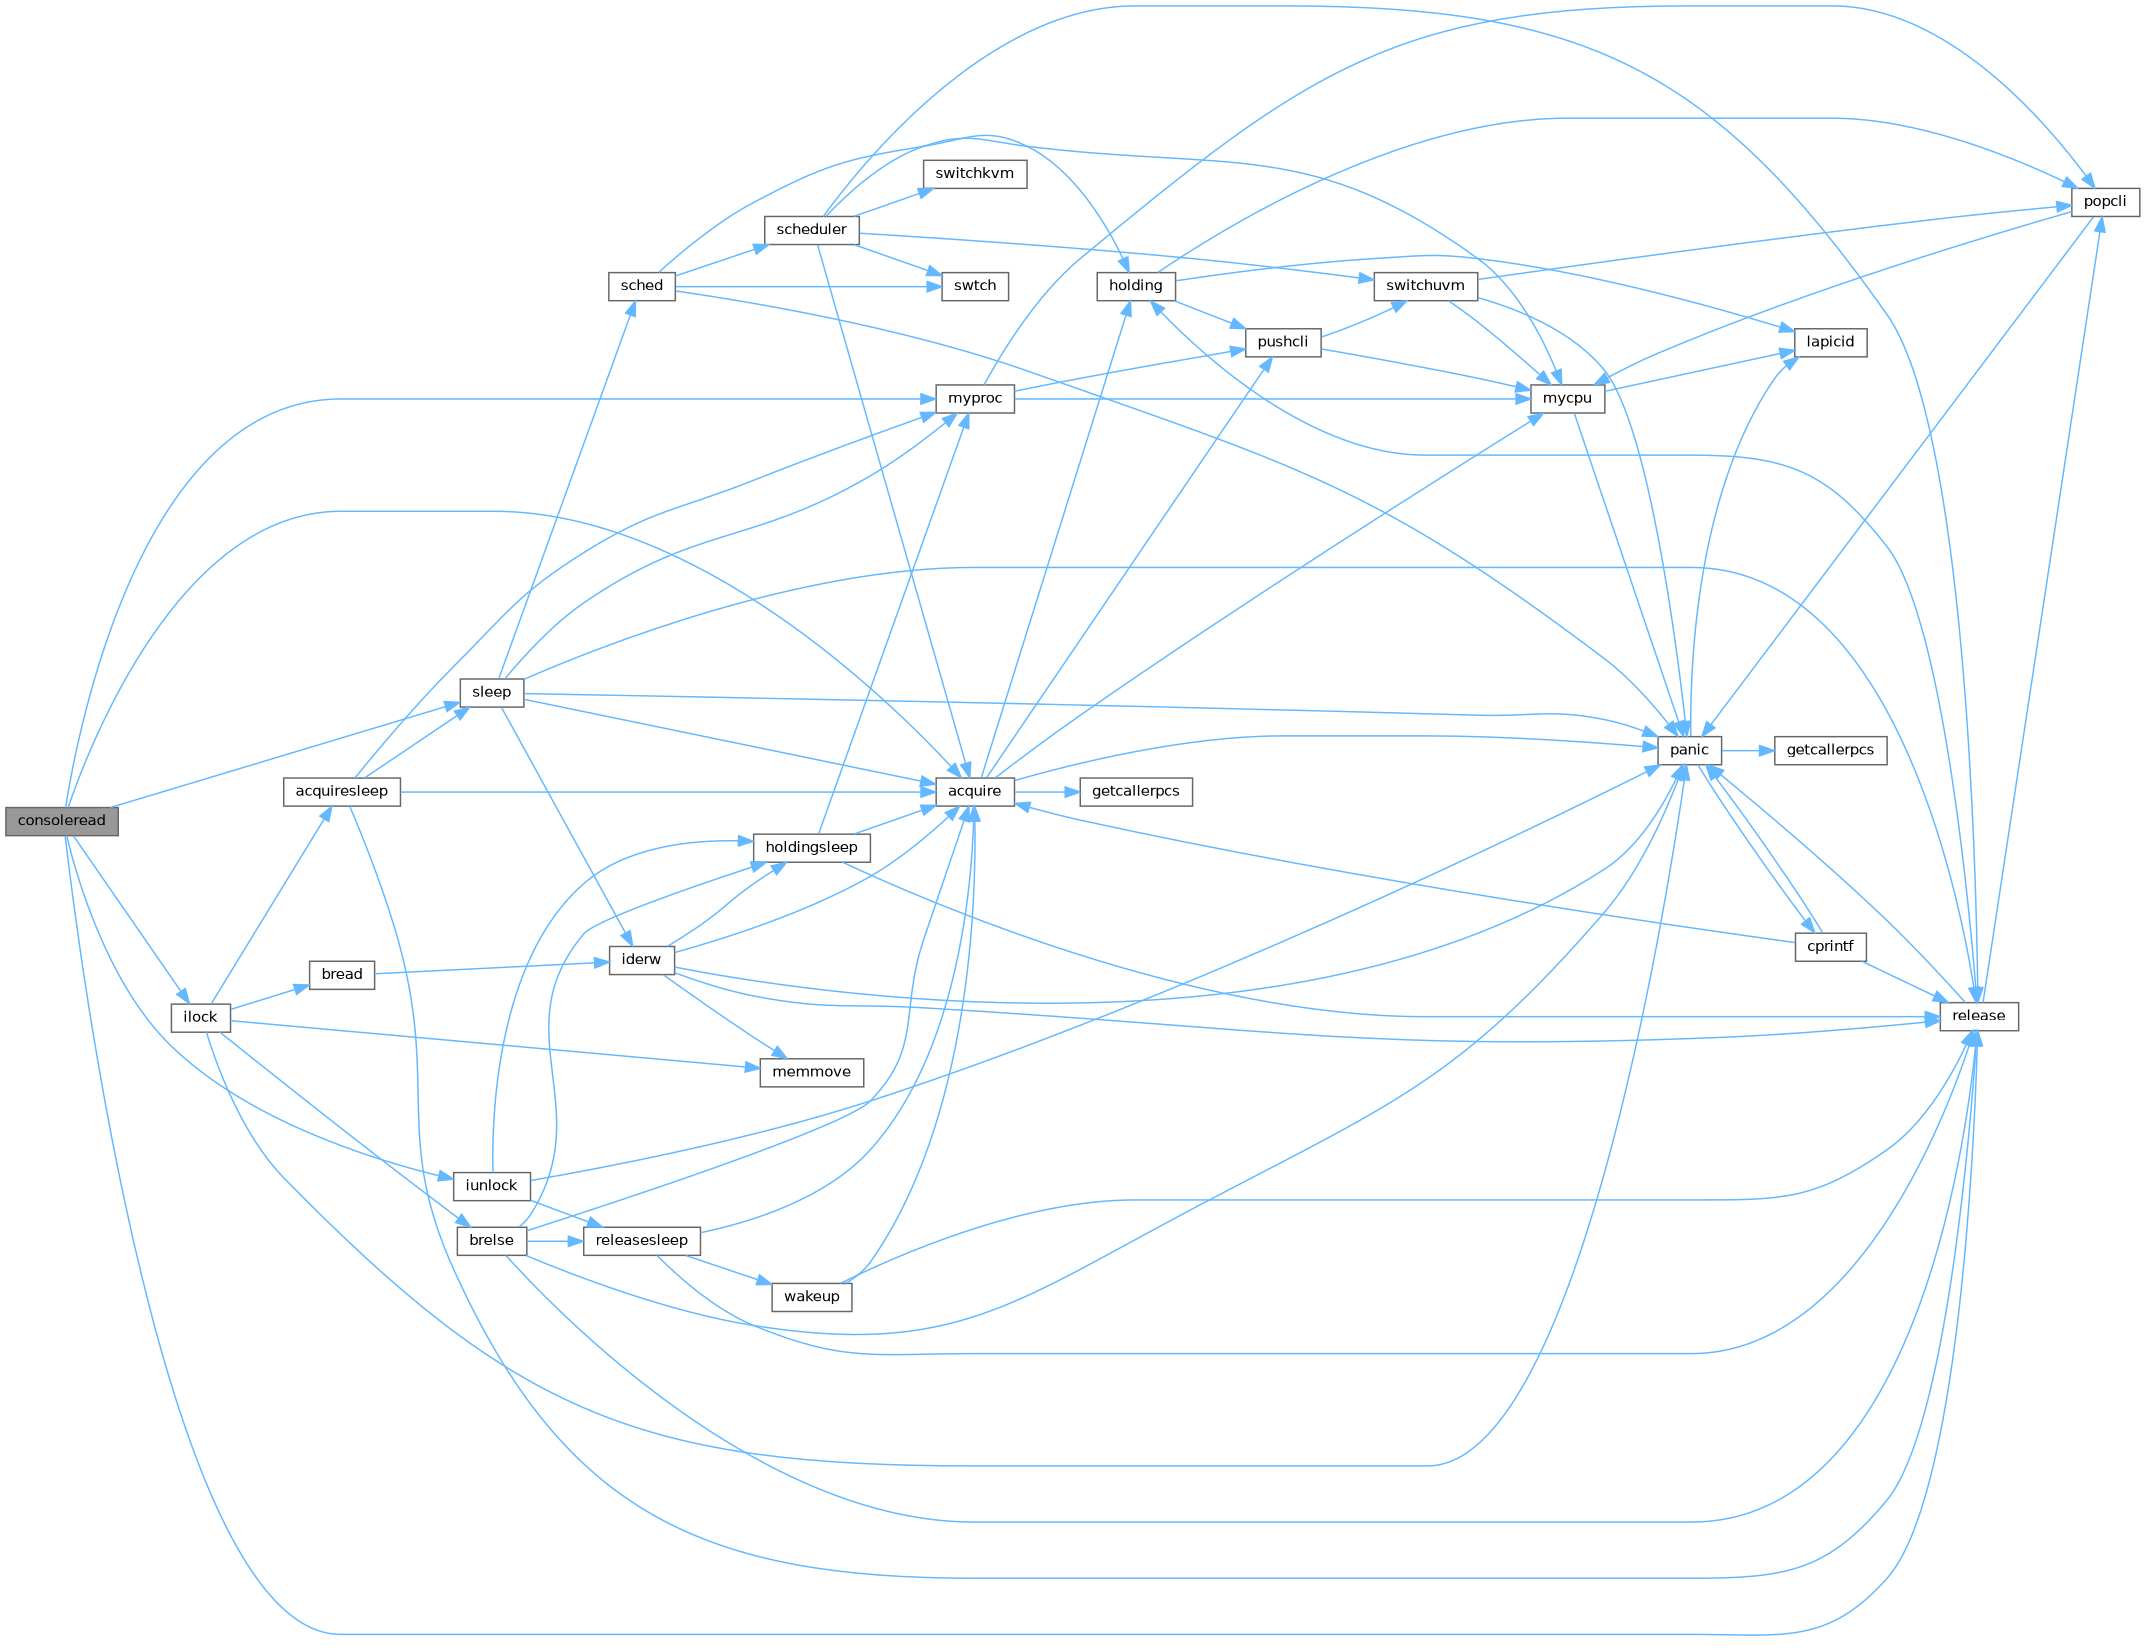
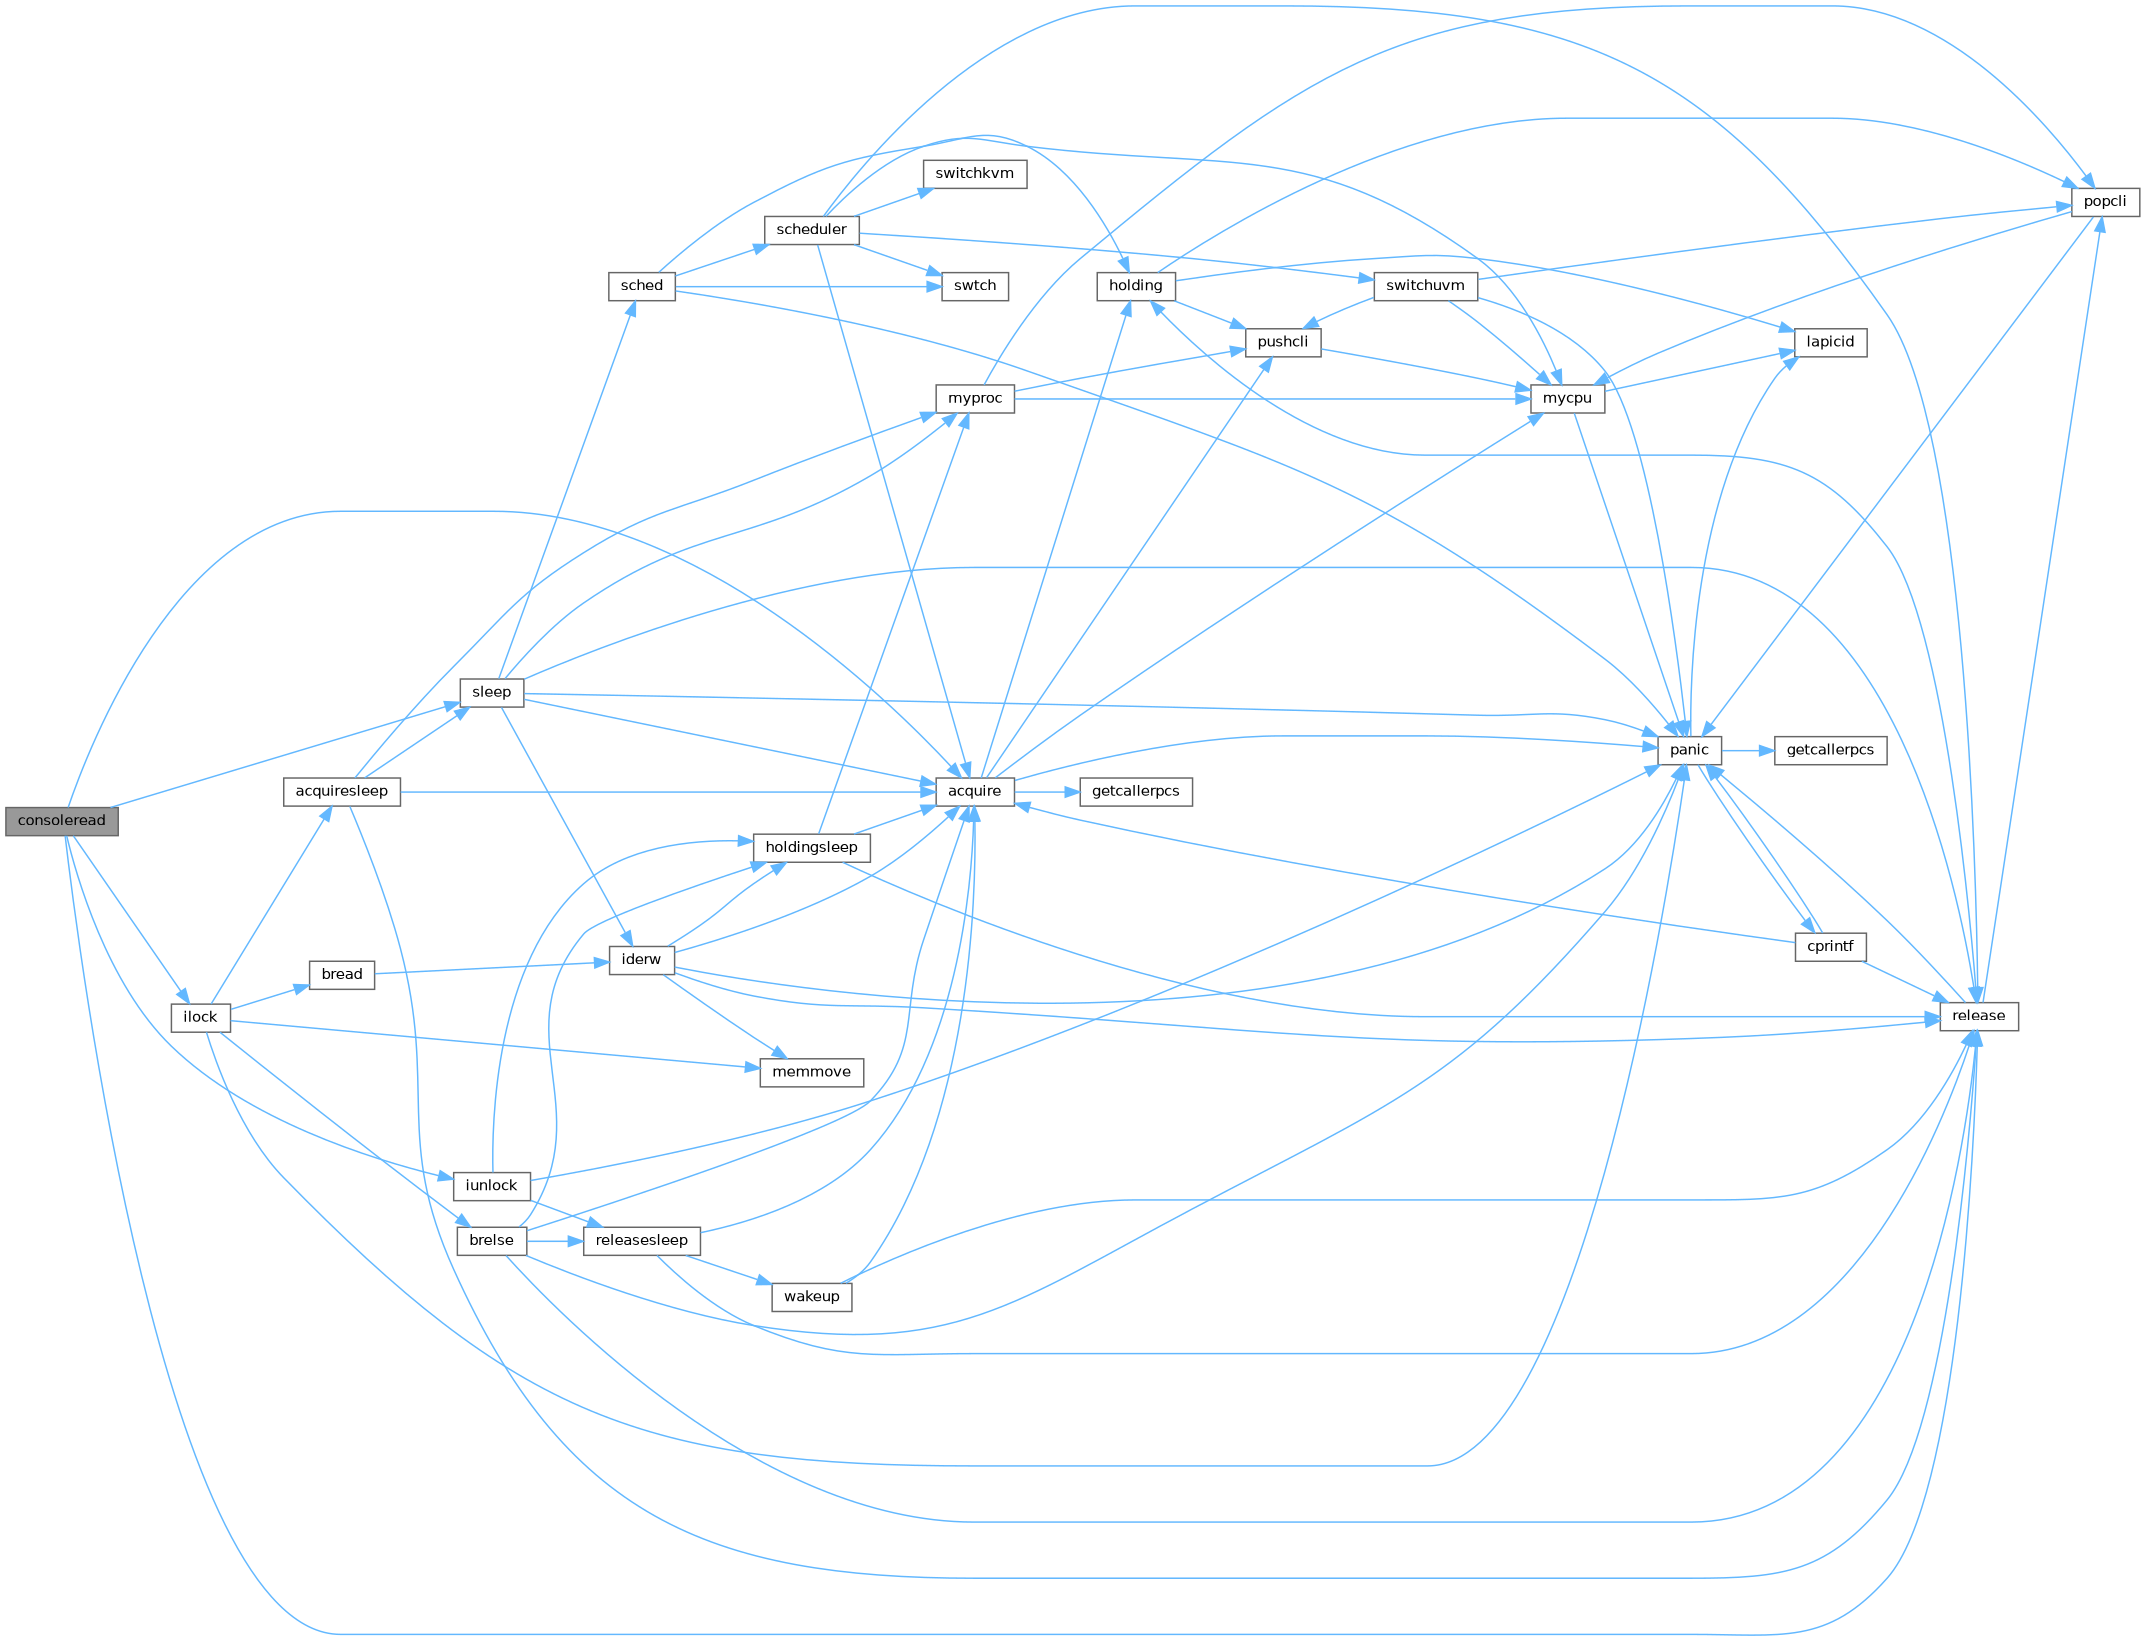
edge "pushcli" -> "switchuvm": reversed
edge "consoleread" -> "myproc": removed
